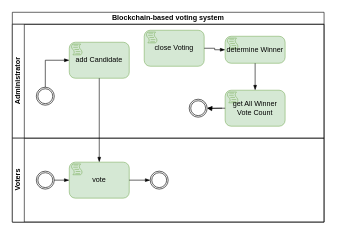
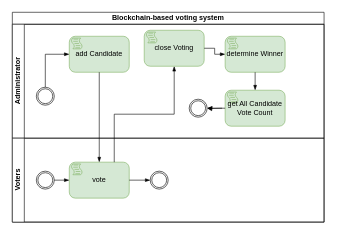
node "determine Winner": size 60x27 -> 60x36
node "add Candidate": moved (99, 60) -> (99, 54)
node "get All Winner Vote Count": label "get All Winner Vote Count" -> "get All Candidate Vote Count"
edge "vote" -> "close Voting": added
